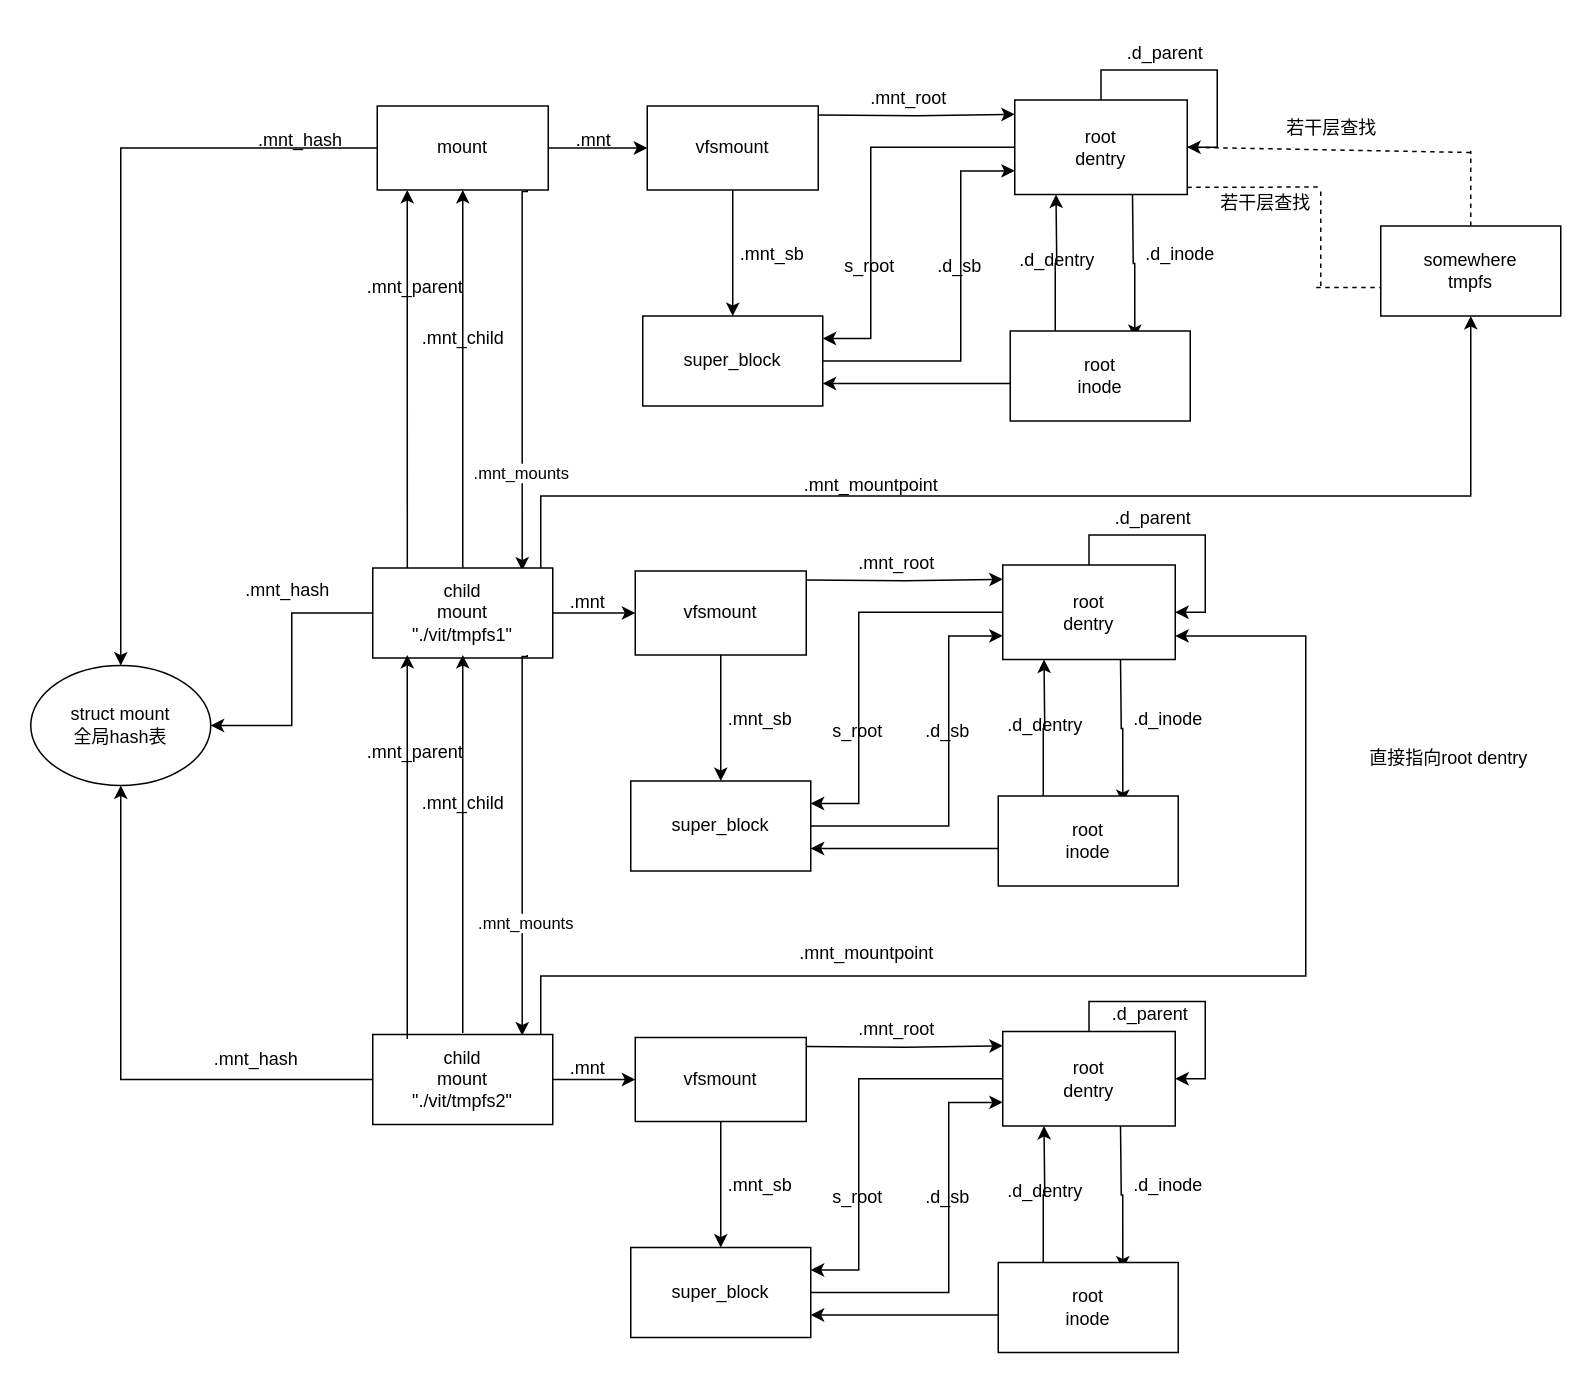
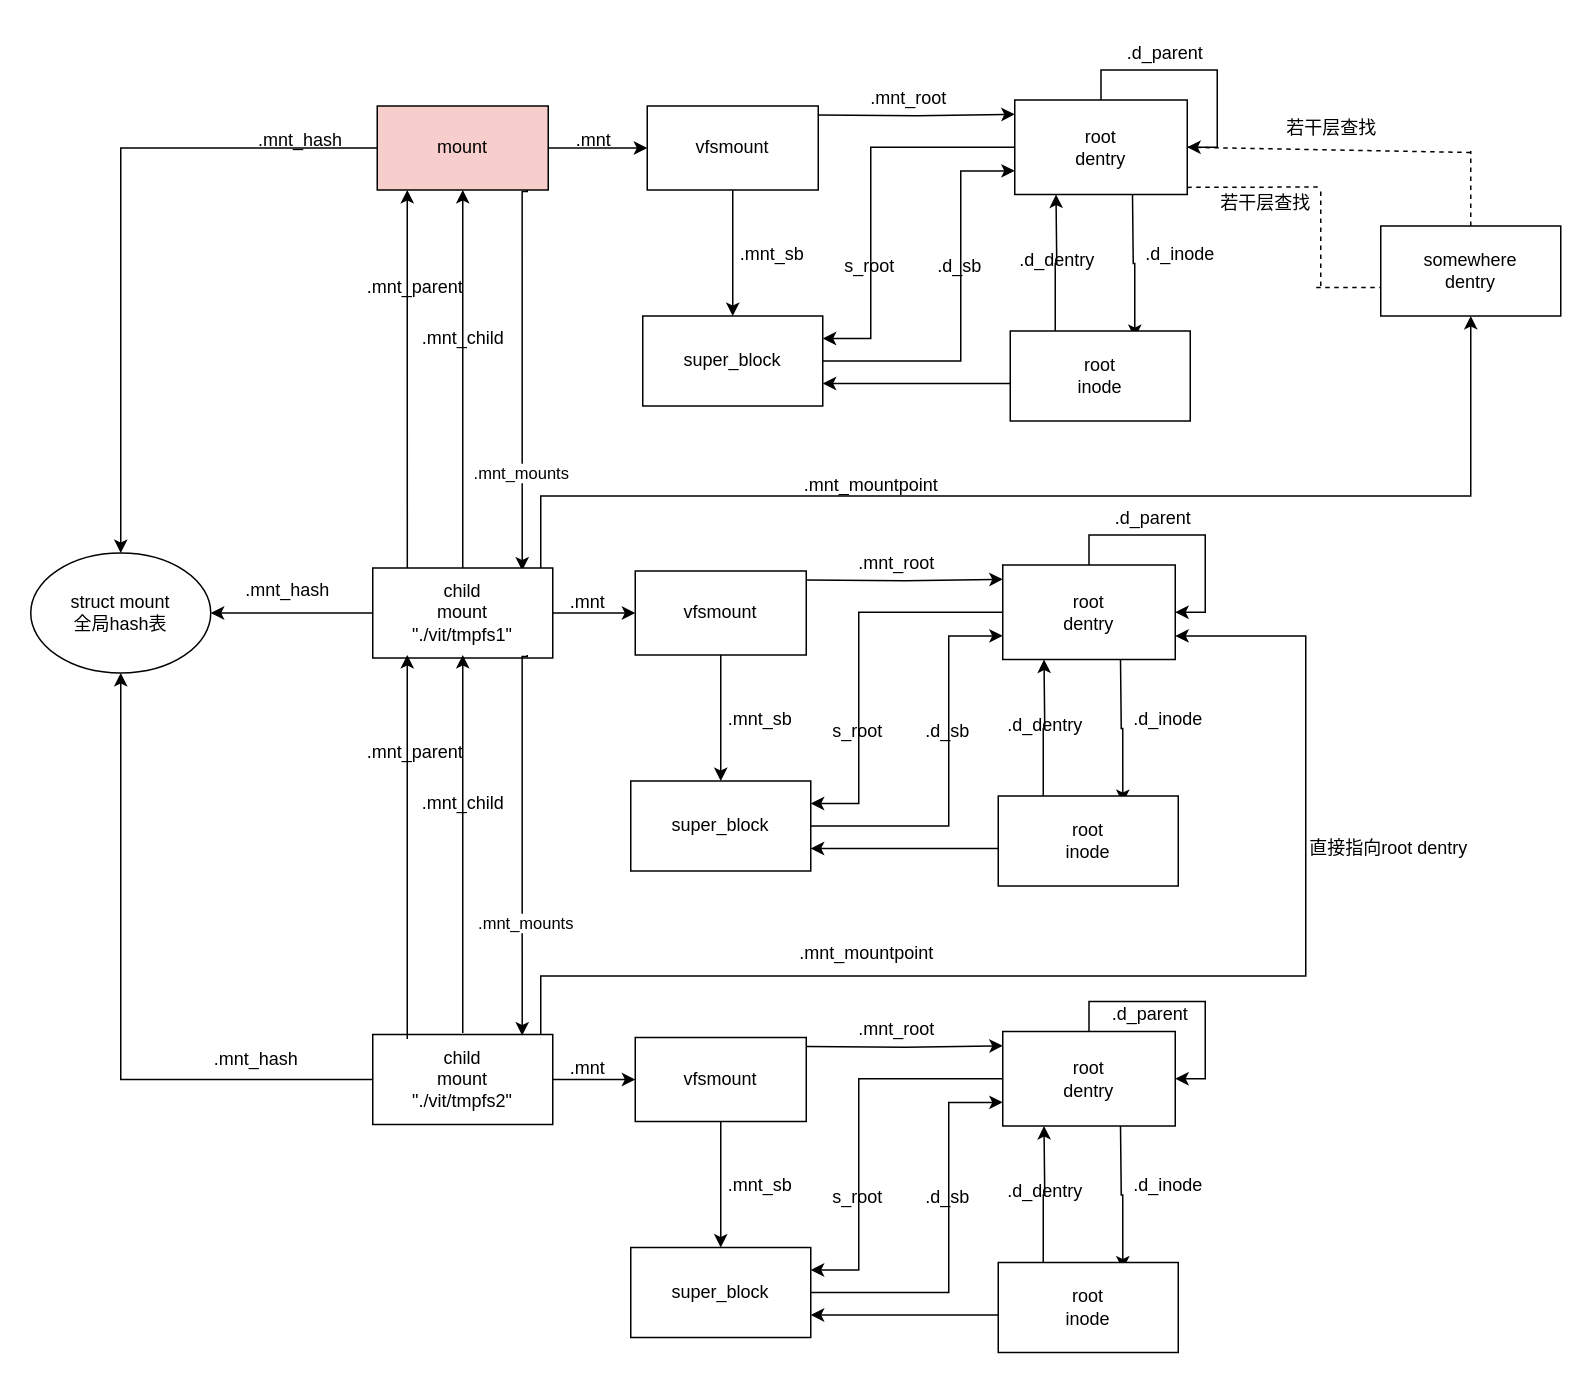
node "mount": fillcolor #ffffff -> #f8cecc
node "somewhere tmpfs": label "somewhere tmpfs" -> "somewhere dentry"
node "struct mount 全局hash表": moved (121, 725) -> (121, 613)
node "直接指向root dentry": moved (1448, 758) -> (1388, 848)
